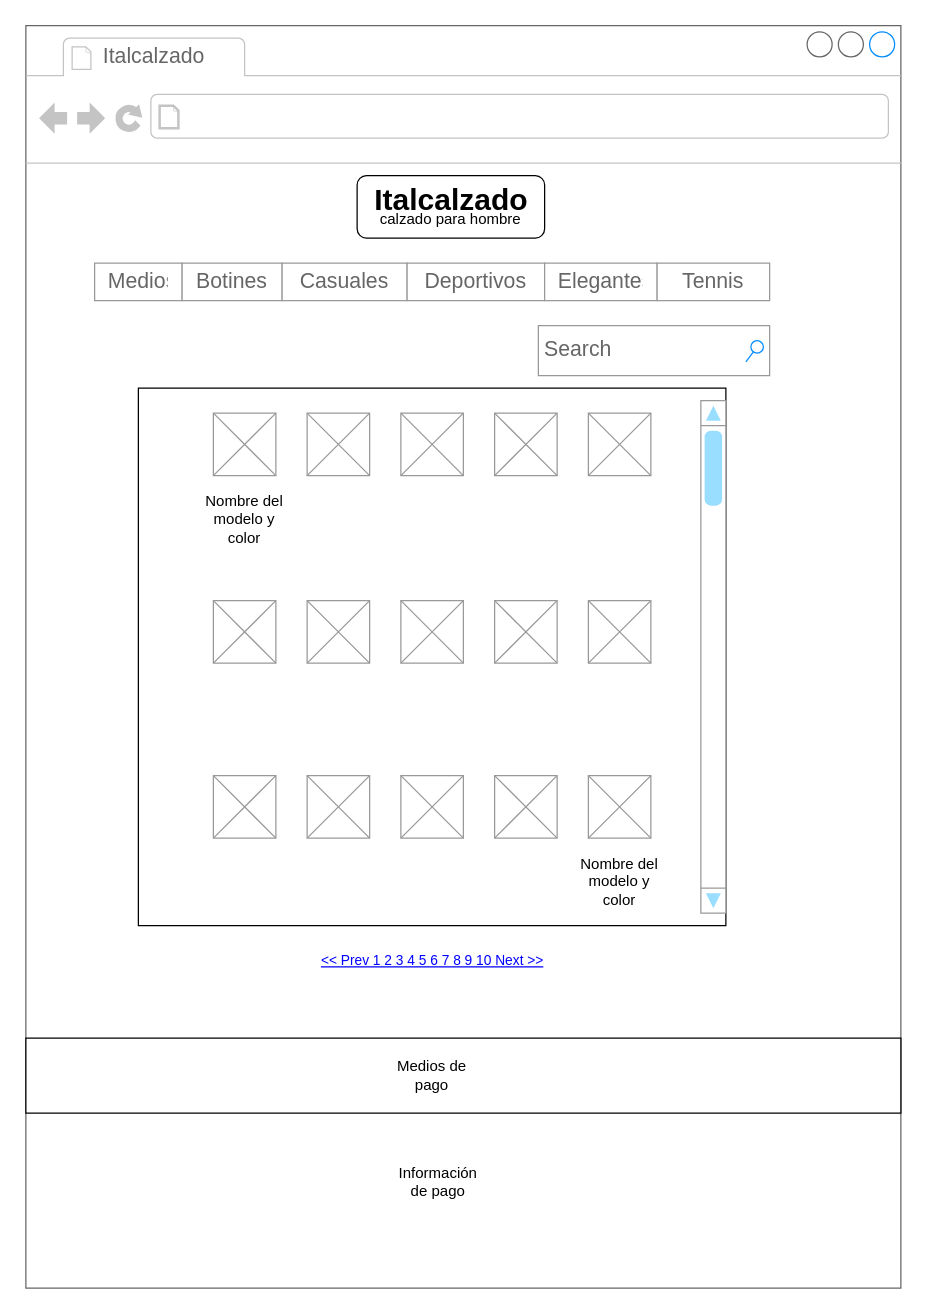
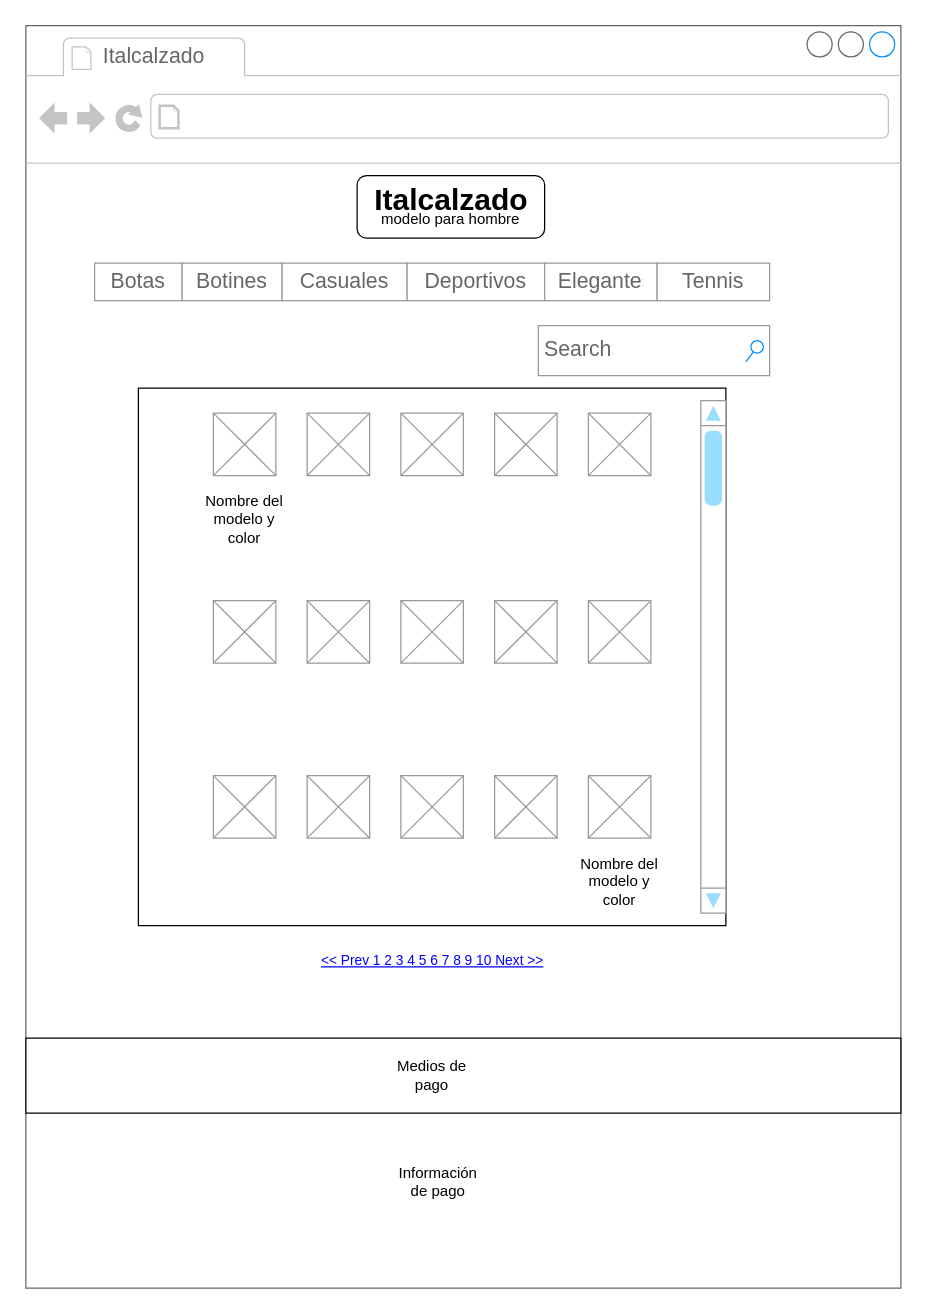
node "calzado para hombre": label "calzado para hombre" -> "modelo para hombre"
node "Medios": label "Medios" -> "Botas"
